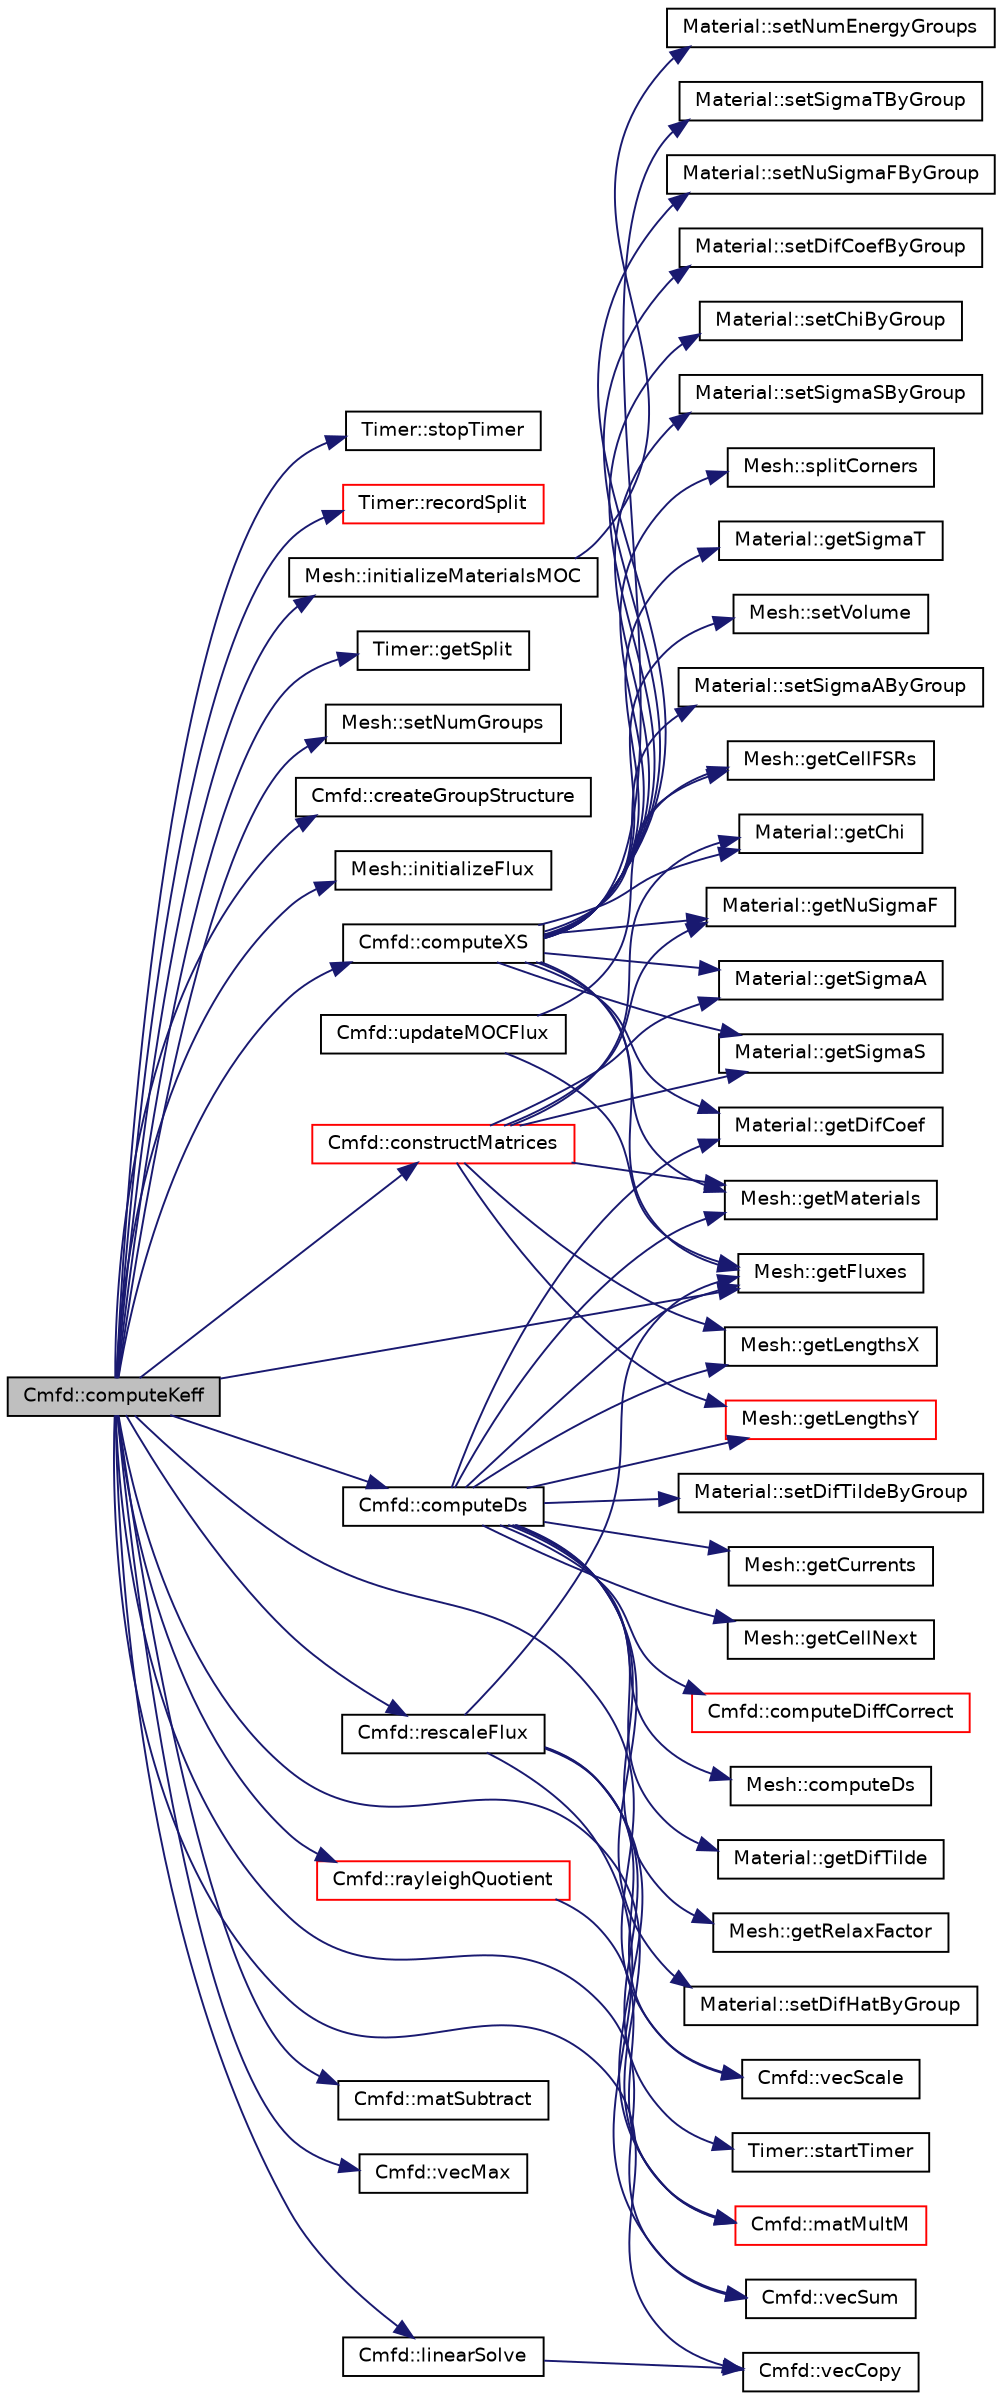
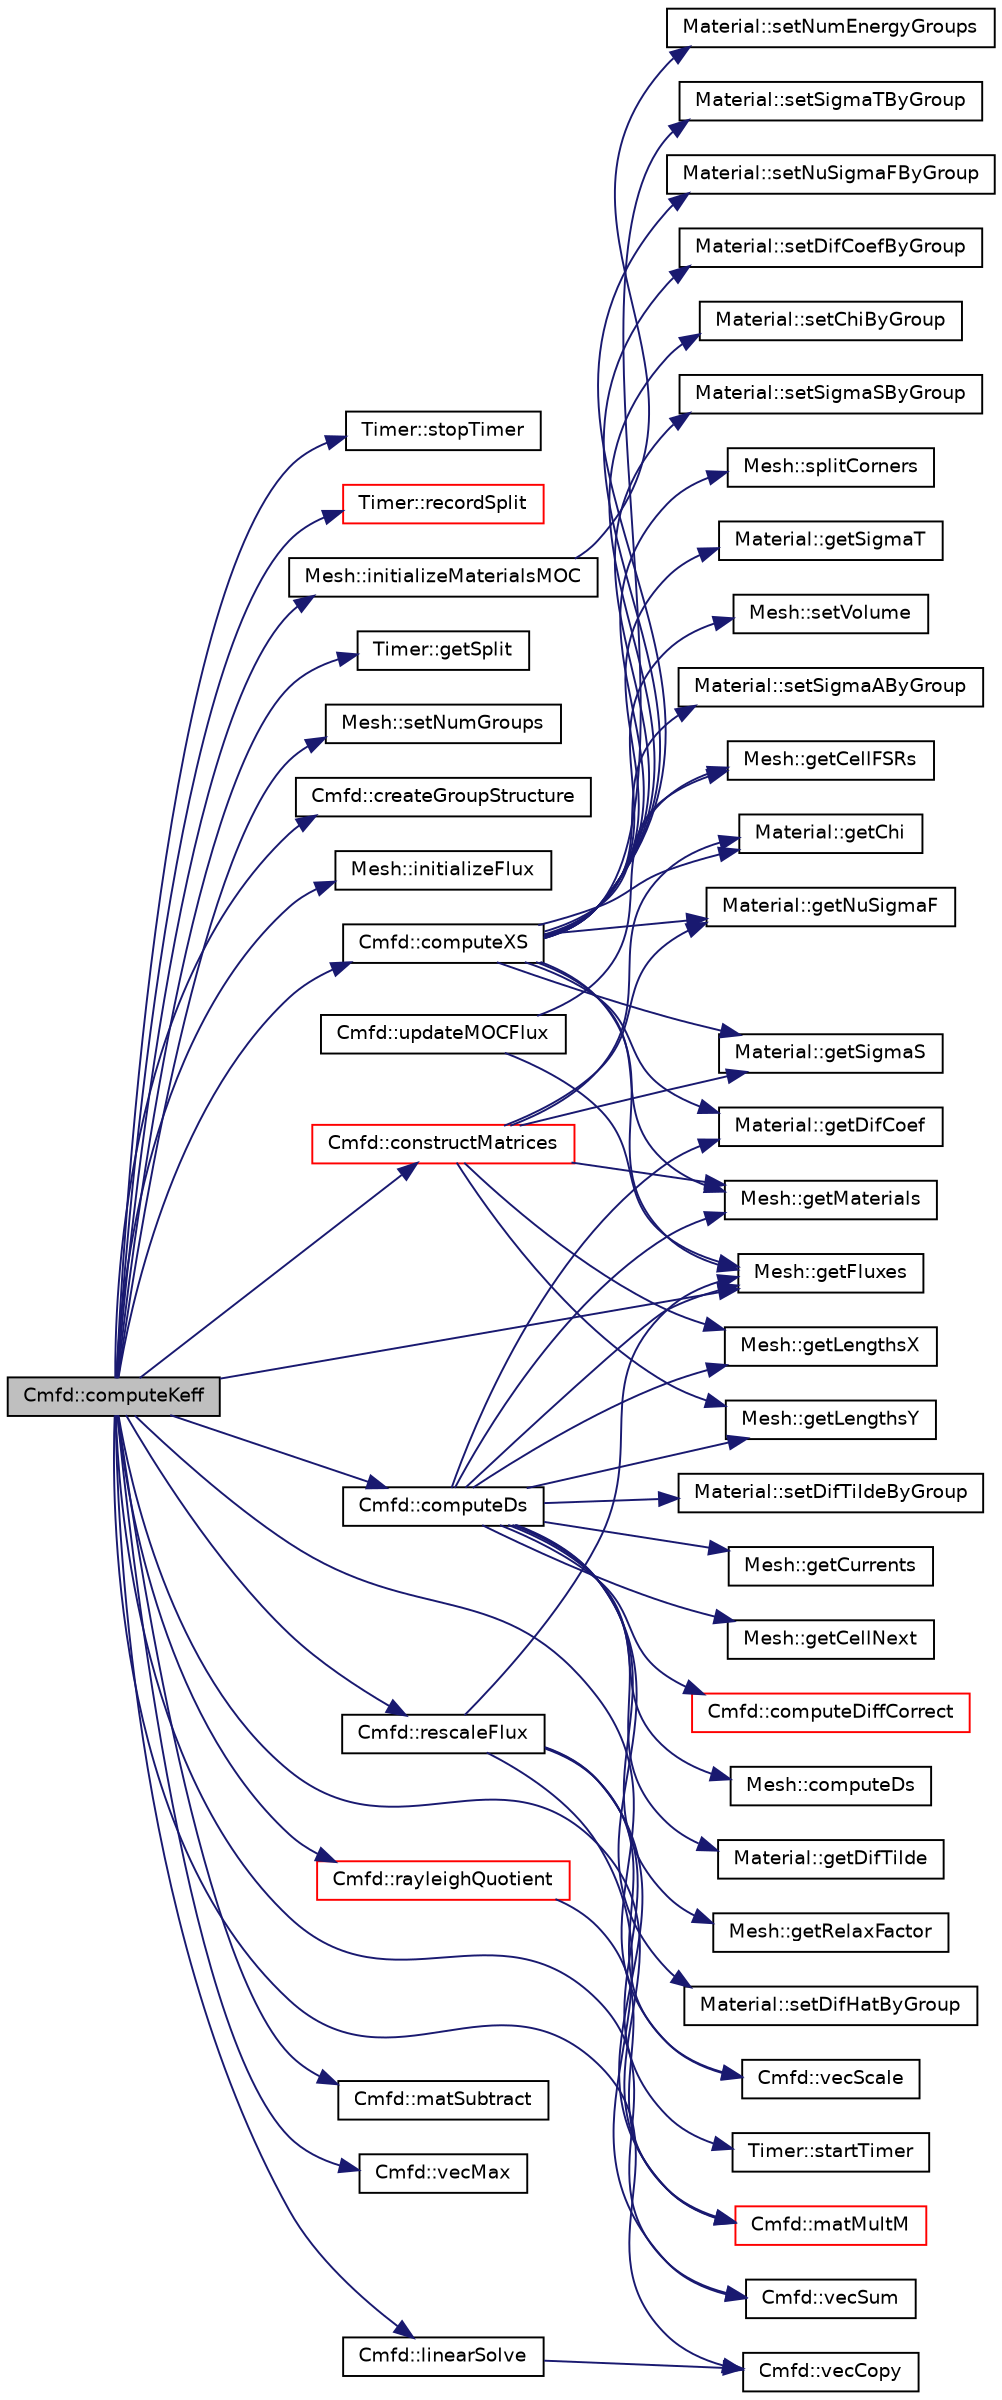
node "Material::getSigmaA": removed
node "Mesh::getLengthsY": color red -> black
